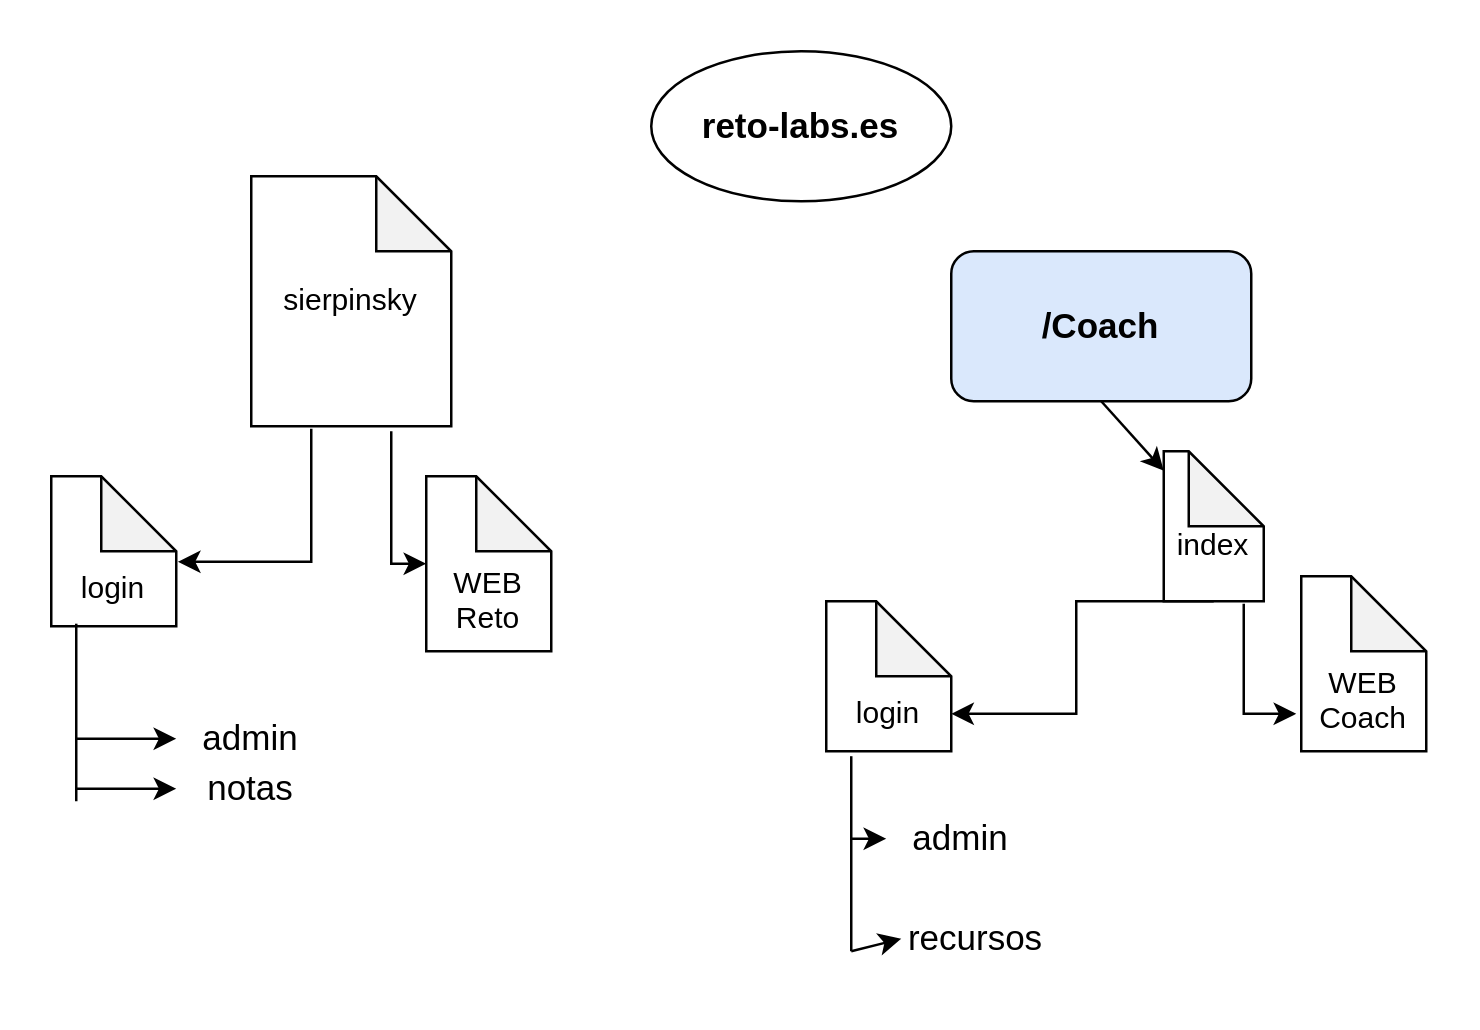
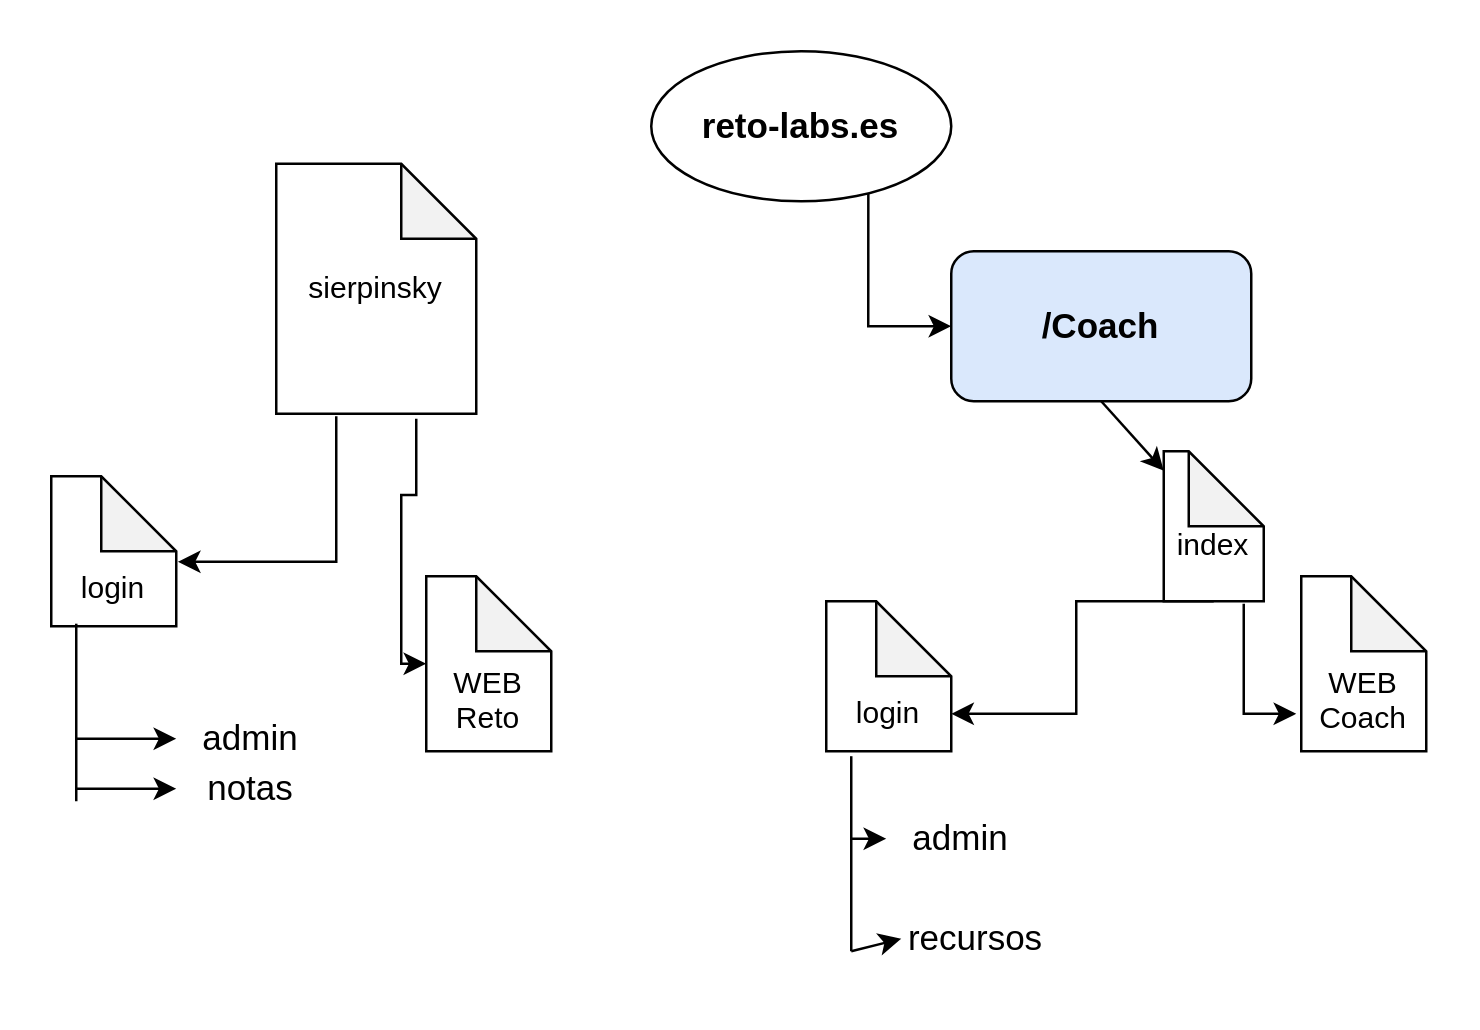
edge "reto-labs.es" -> "/Coach": added
node "sierpinsky": moved (351, 301) -> (376, 289)
node "WEB Reto": moved (489, 564) -> (489, 664)
